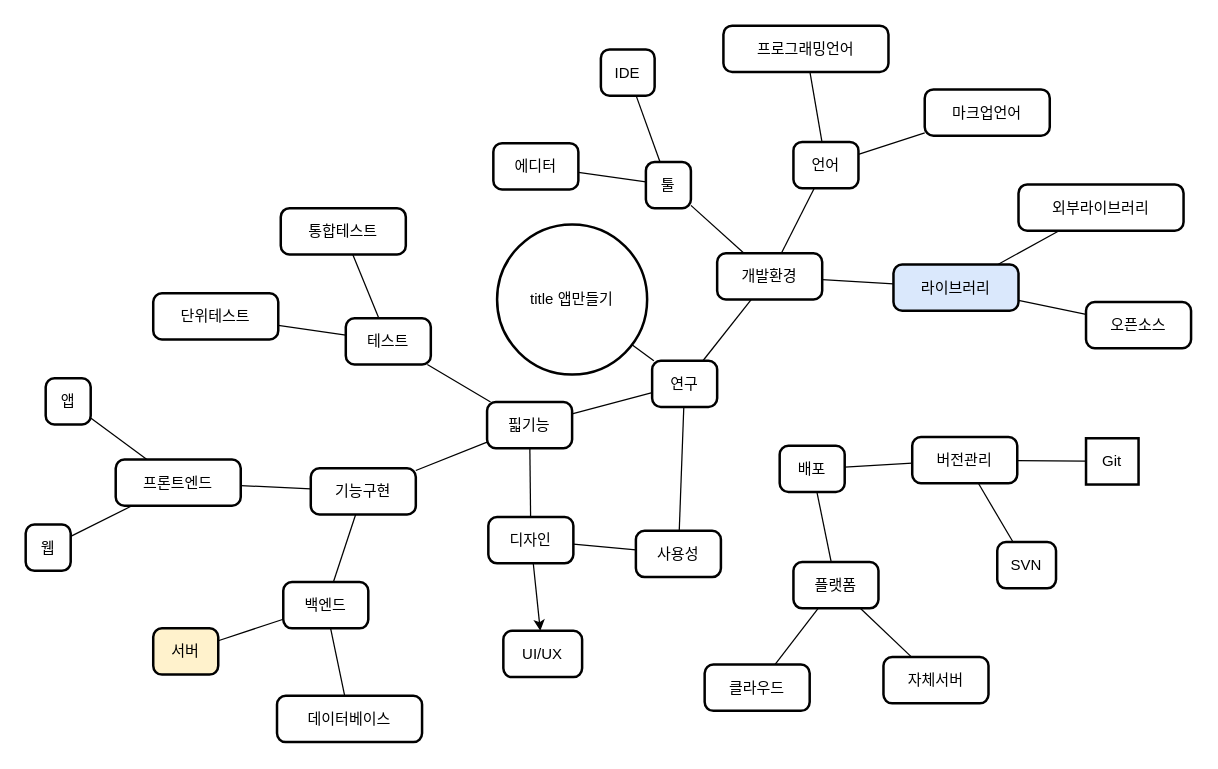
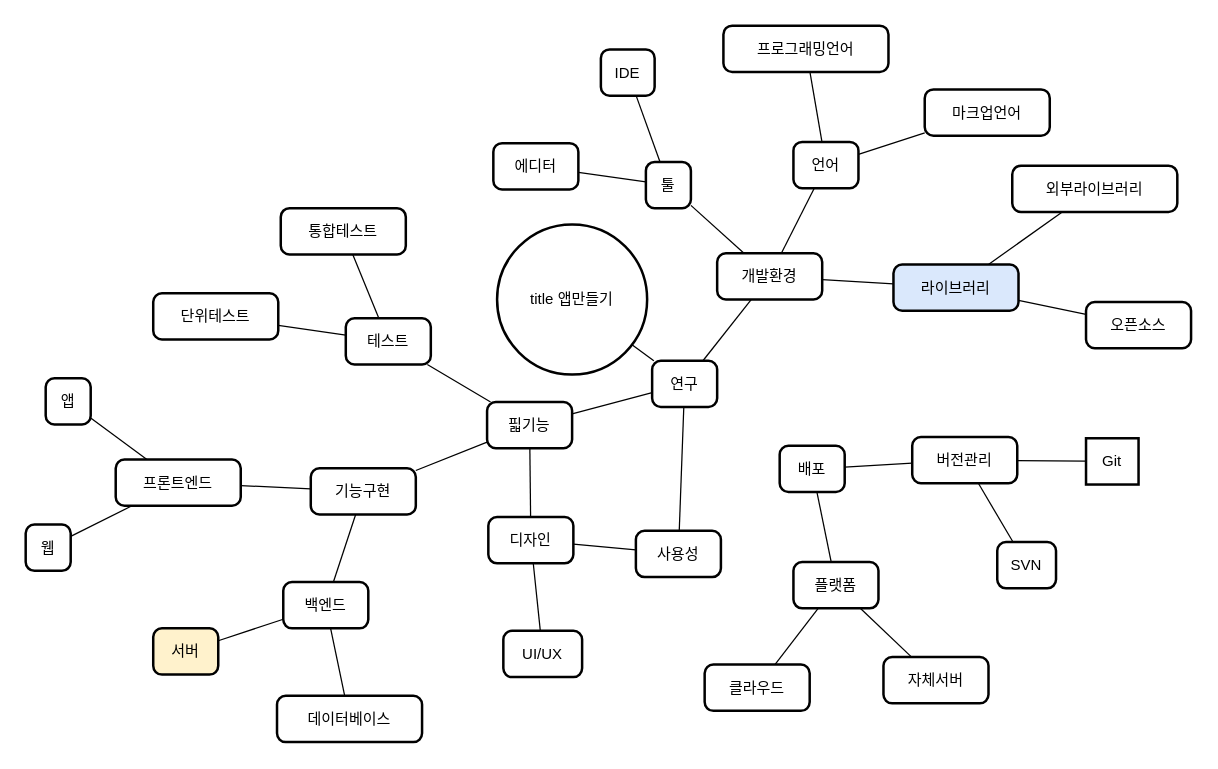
node "외부라이브러리": moved (1101, 208) -> (1094, 189)
edge "디자인" -> "UI/UX": arrowhead classic -> none
